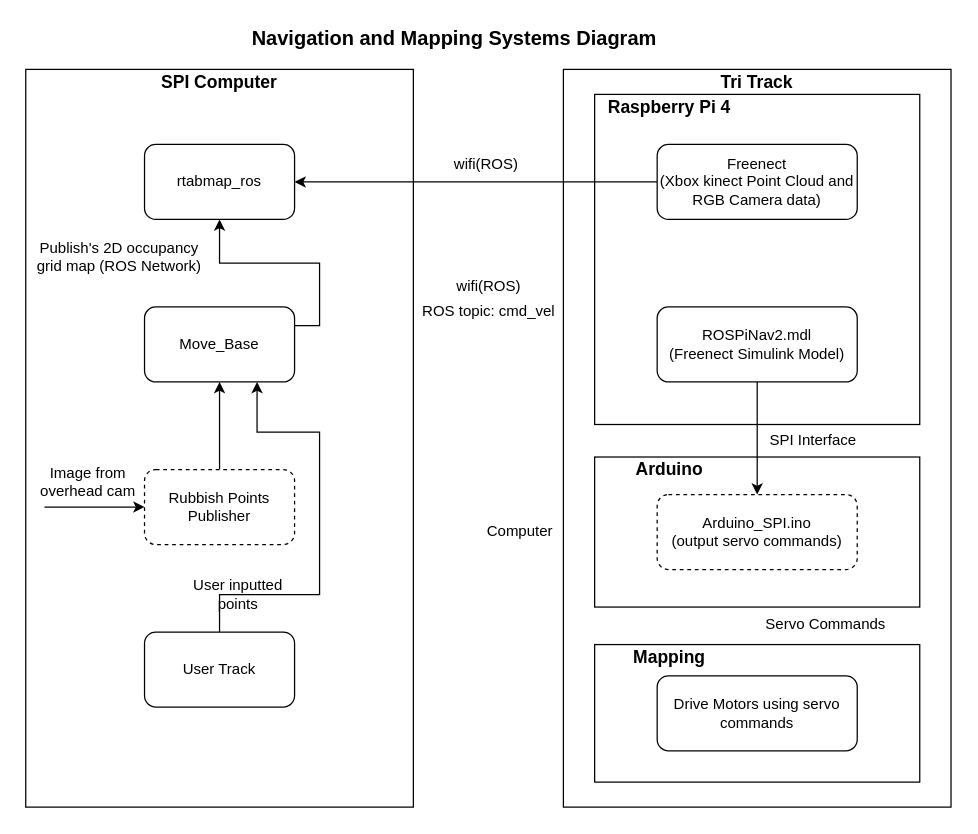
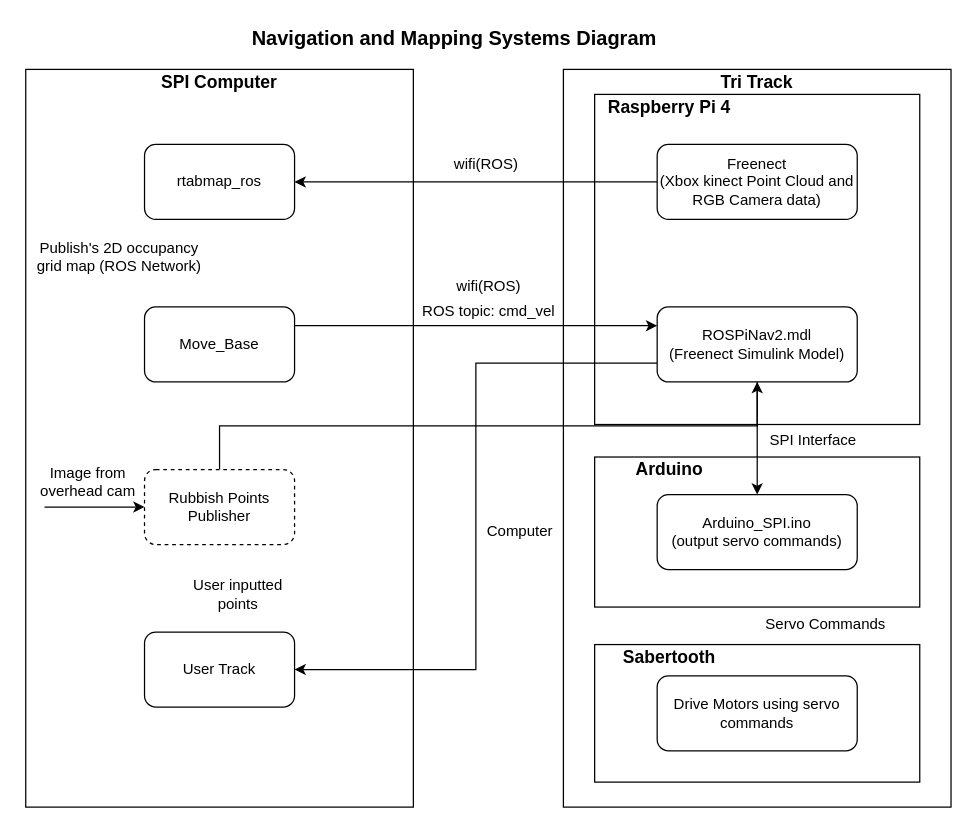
edge "Move_Base" -> "rtabmap_ros": now "Move_Base" -> "ROSPiNav2.mdl (Freenect Simulink Model)"
edge "Rubbish Points Publisher" -> "Move_Base": now "Rubbish Points Publisher" -> "ROSPiNav2.mdl (Freenect Simulink Model)"
edge "ROSPiNav2.mdl (Freenect Simulink Model)" -> "User Track": added
edge "User Track" -> "Move_Base": removed
node "Arduino_SPI.ino (output servo commands)": style dashed -> solid
node "Mapping": label "Mapping" -> "Sabertooth"
